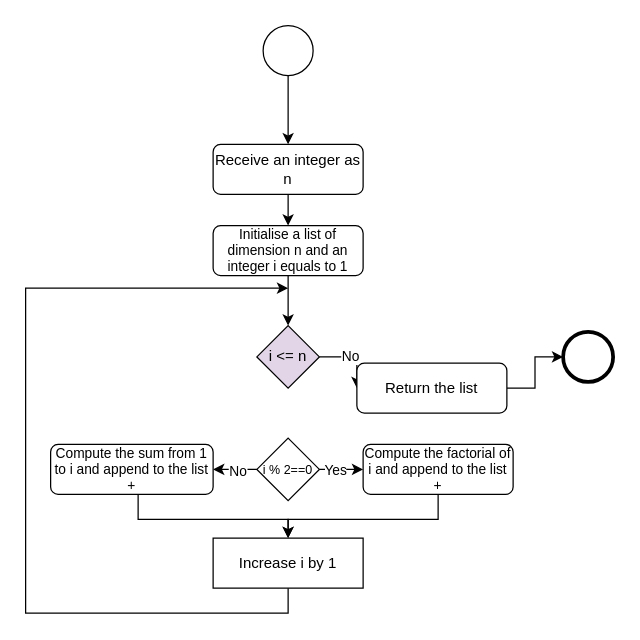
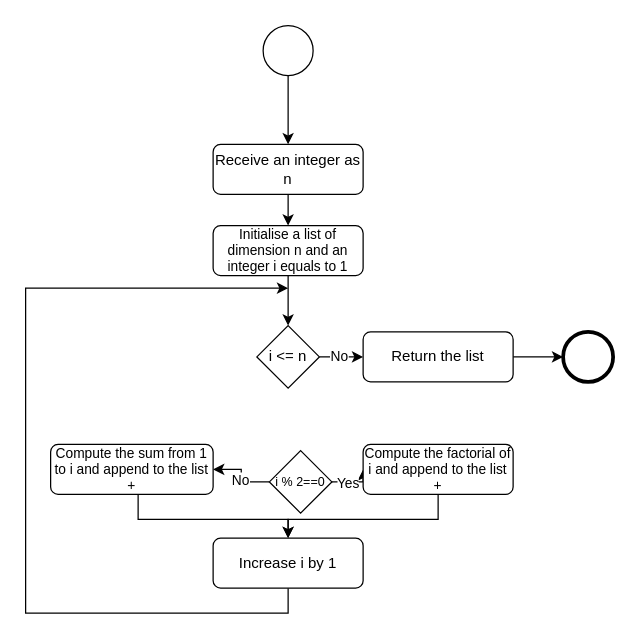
node "i <= n": fillcolor #e1d5e7 -> #ffffff
node "Return the list": moved (432, 388) -> (438, 357)
node "i % 2==0": moved (288, 469) -> (301, 482)
node "Increase i by 1": shape rectangle -> rounded rectangle
